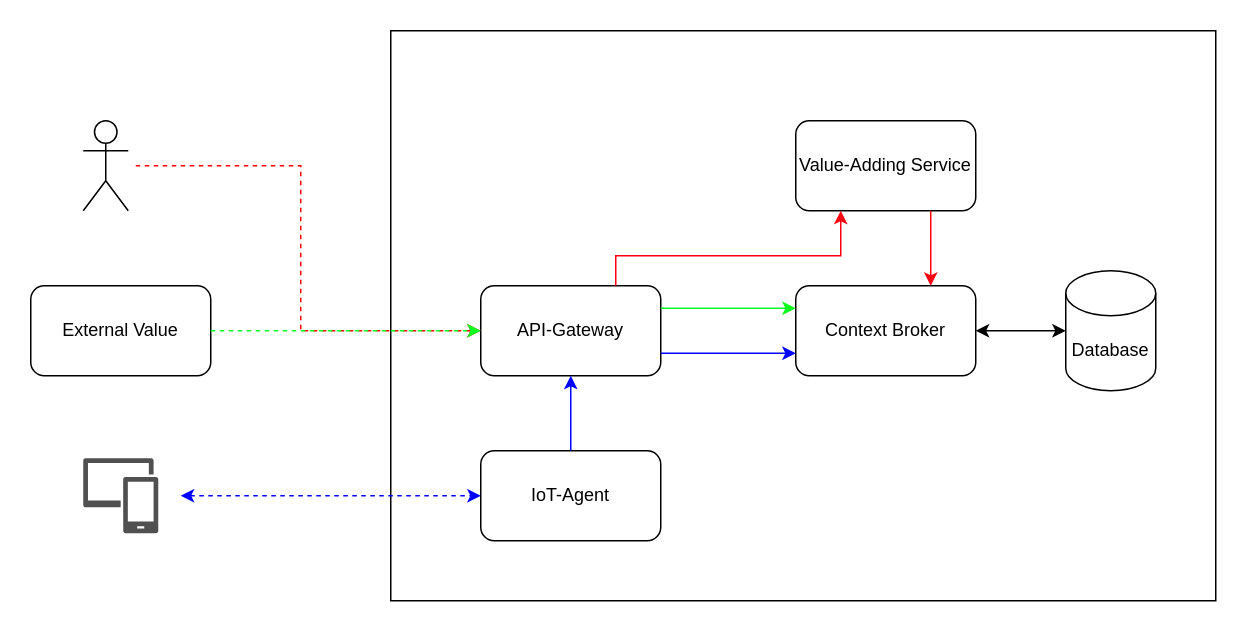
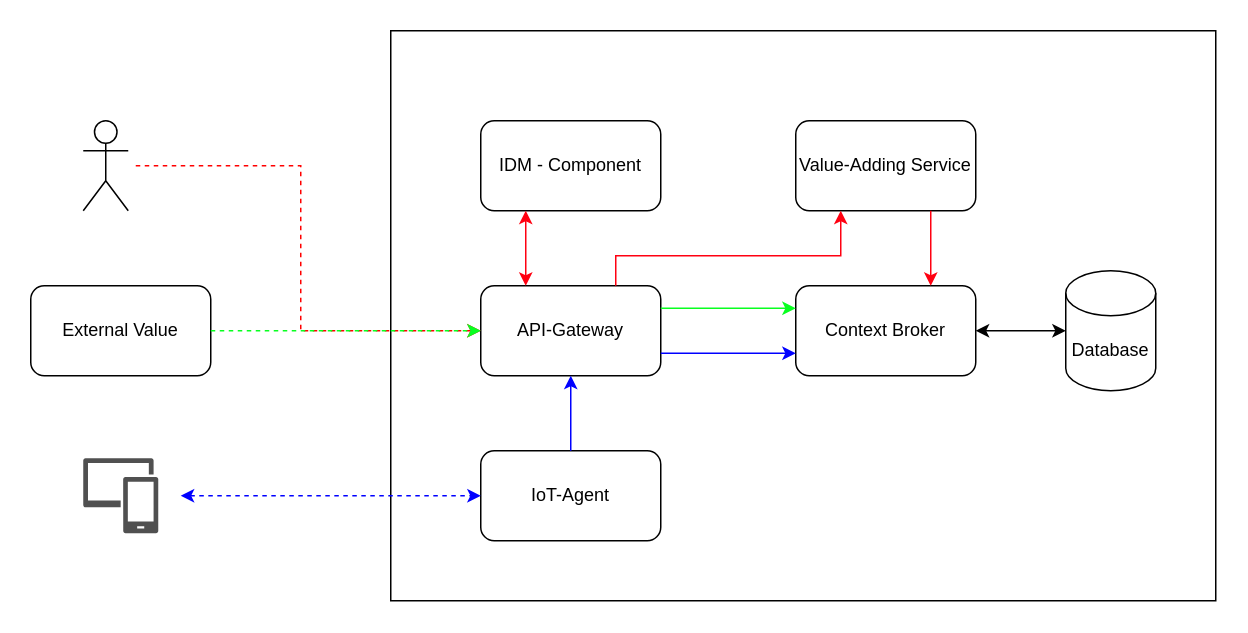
node "IDM - Component": added
edge "IDM - Component" -- "API-Gateway": added
